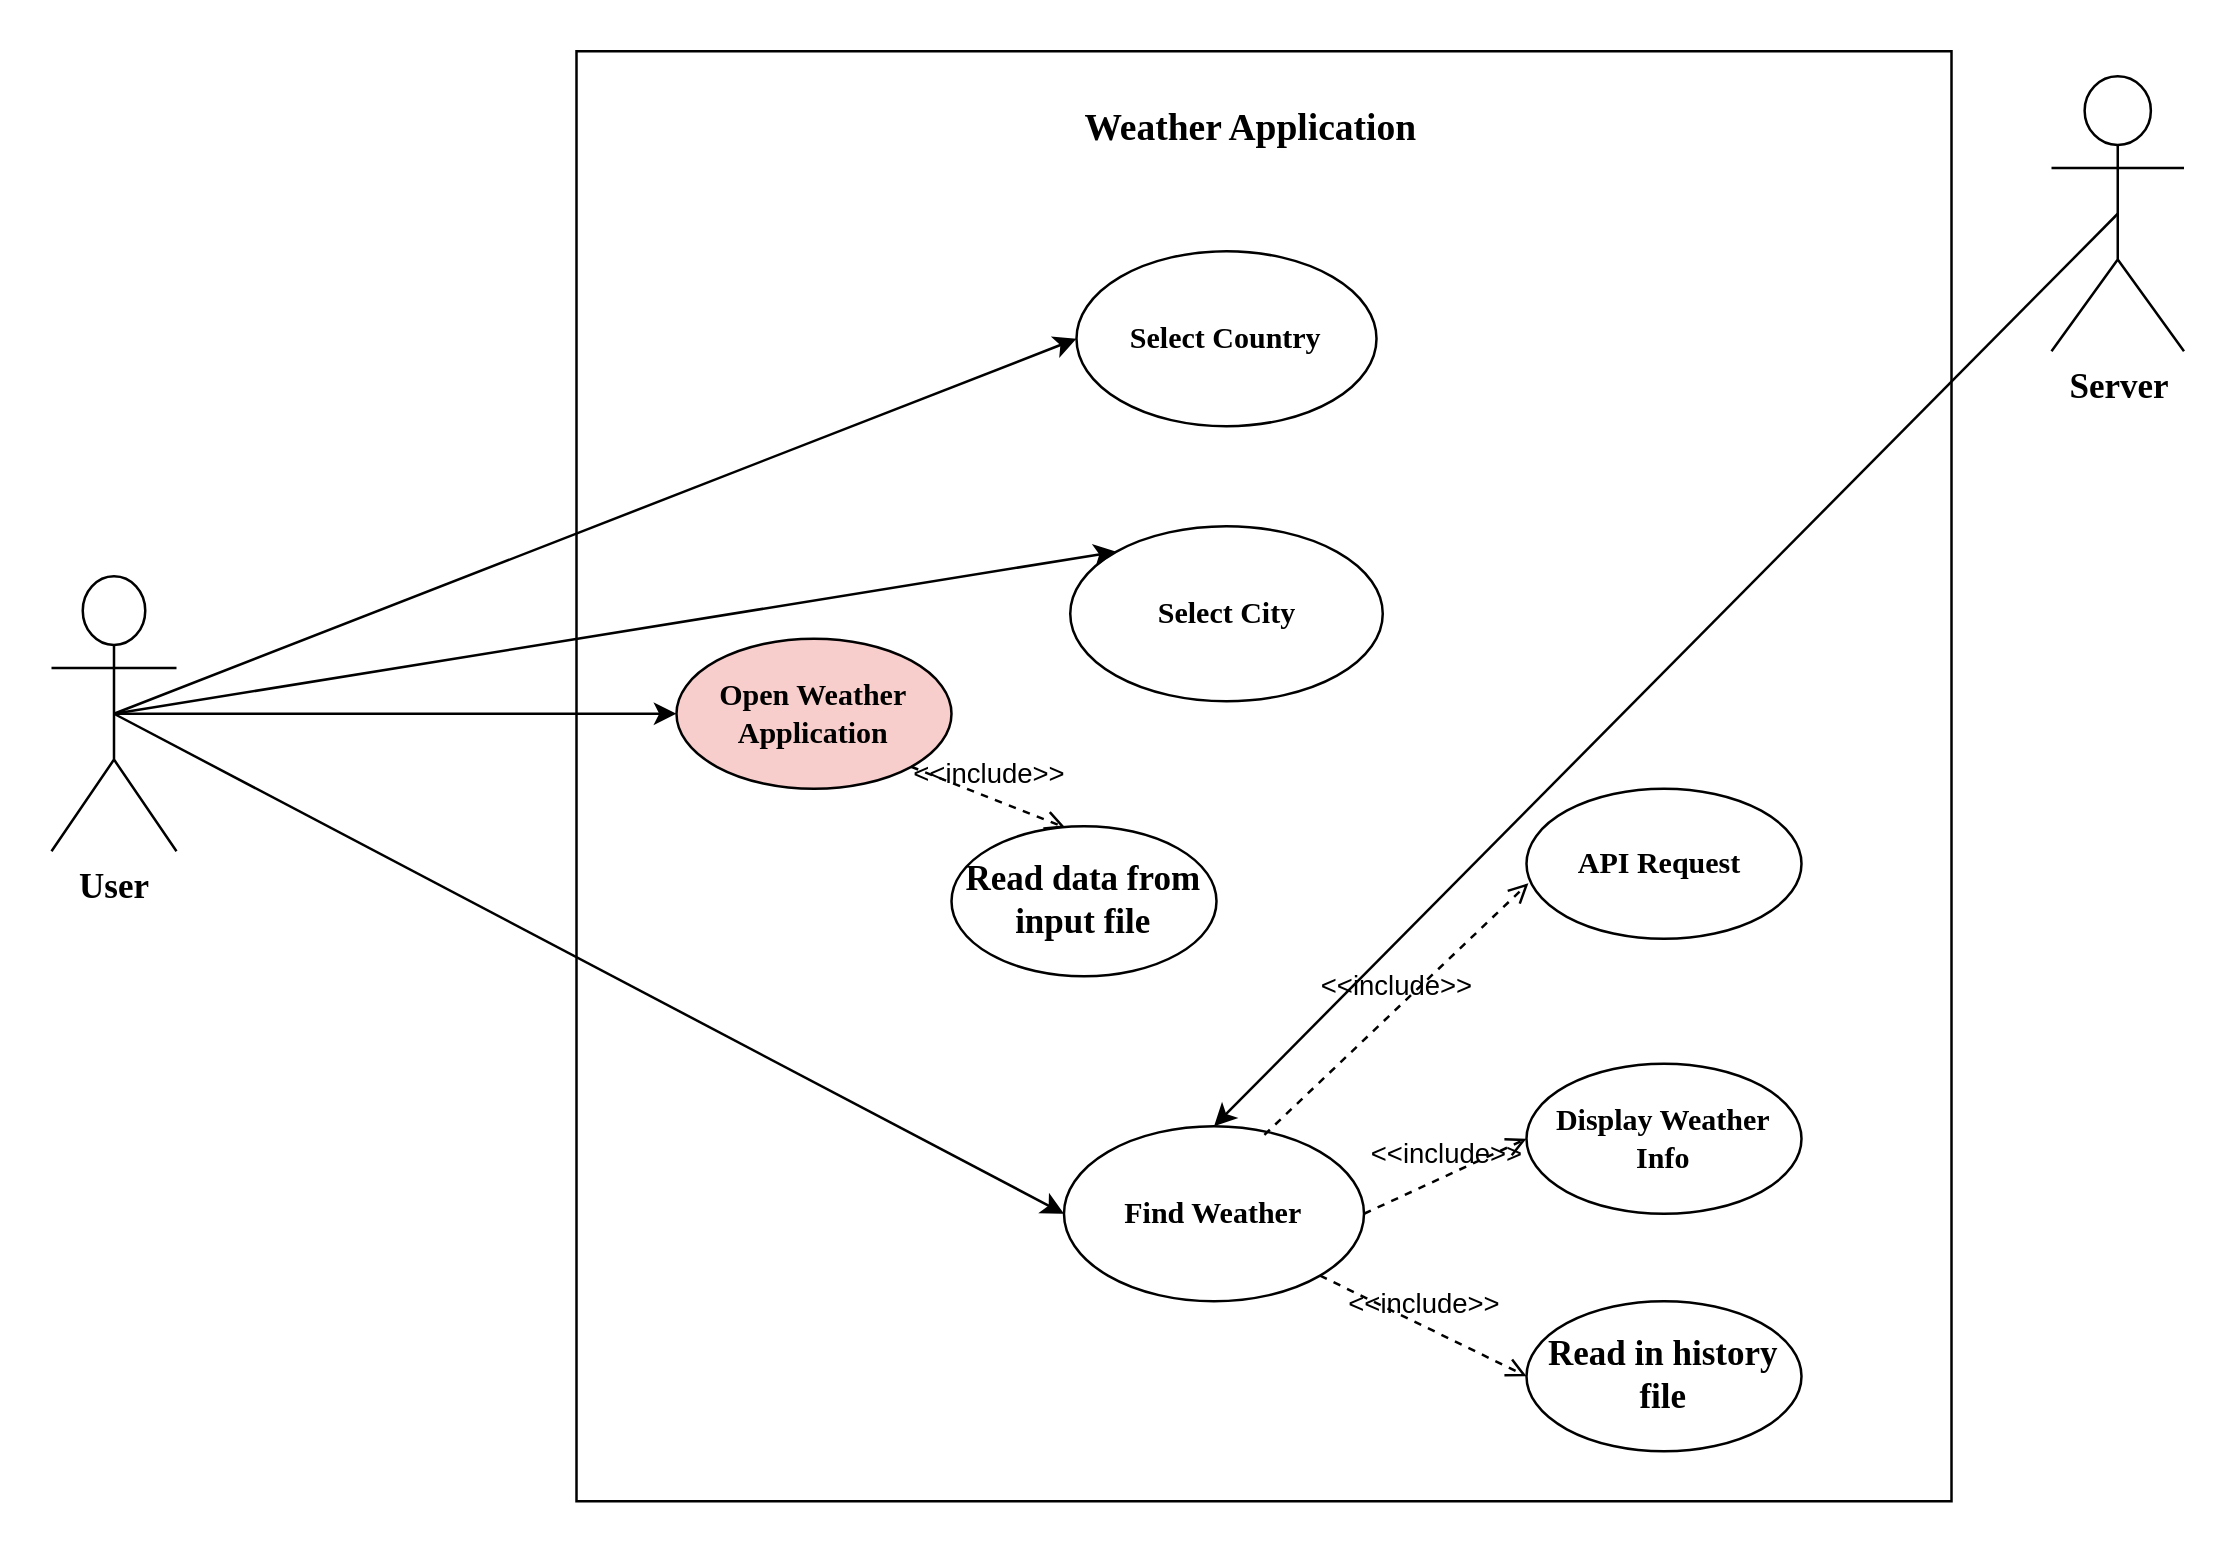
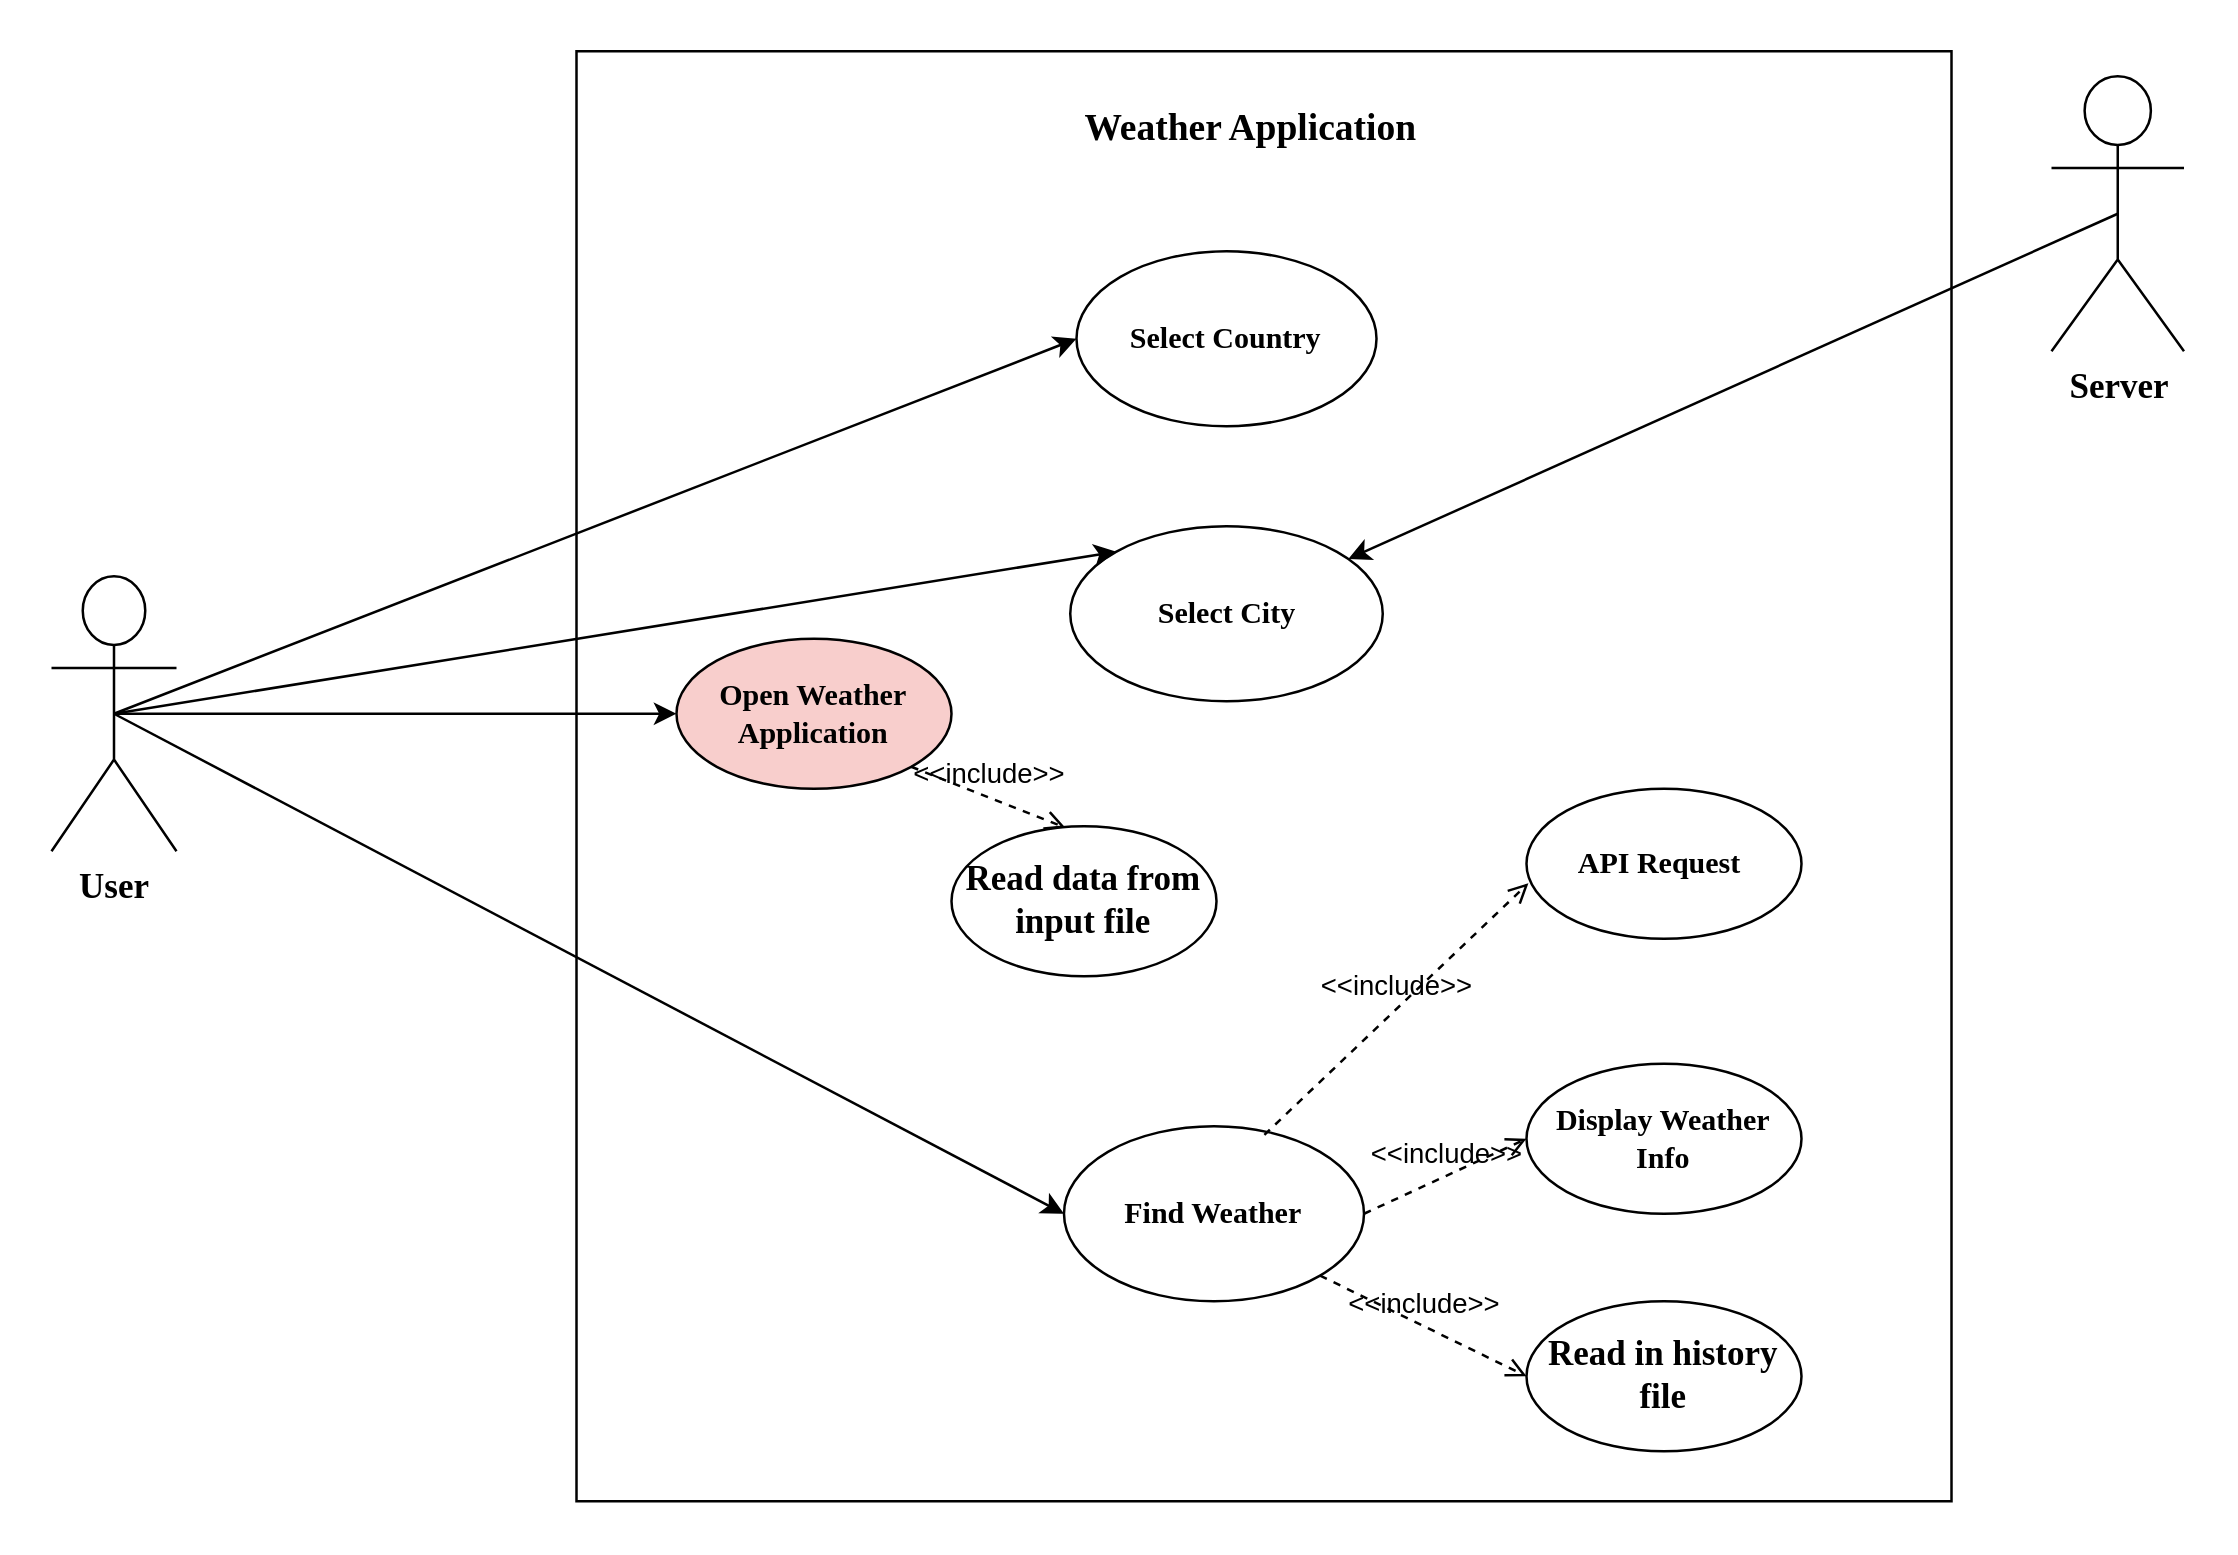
edge "Server" -> "Find Weather": now "Server" -> "Select City"
